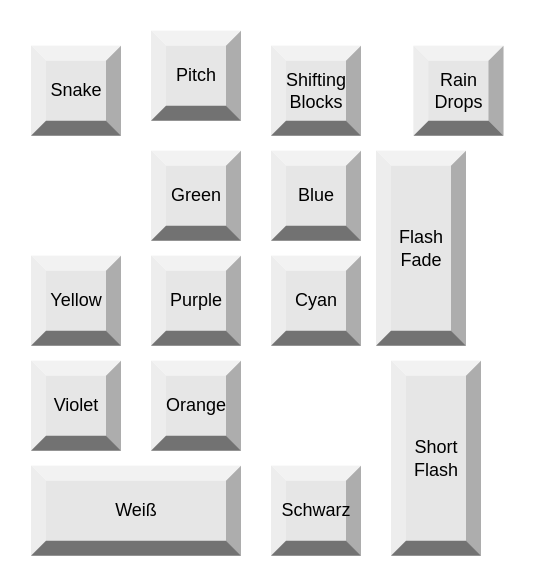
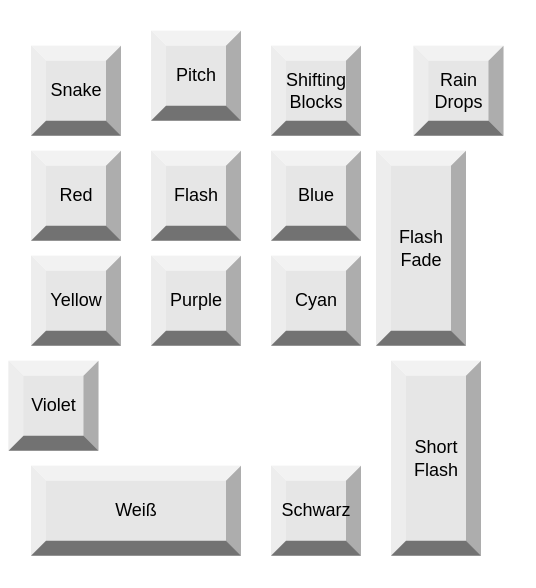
node "Red": added
node "Green": label "Green" -> "Flash"
node "Violet": moved (76, 406) -> (53, 406)
node "Orange": removed
